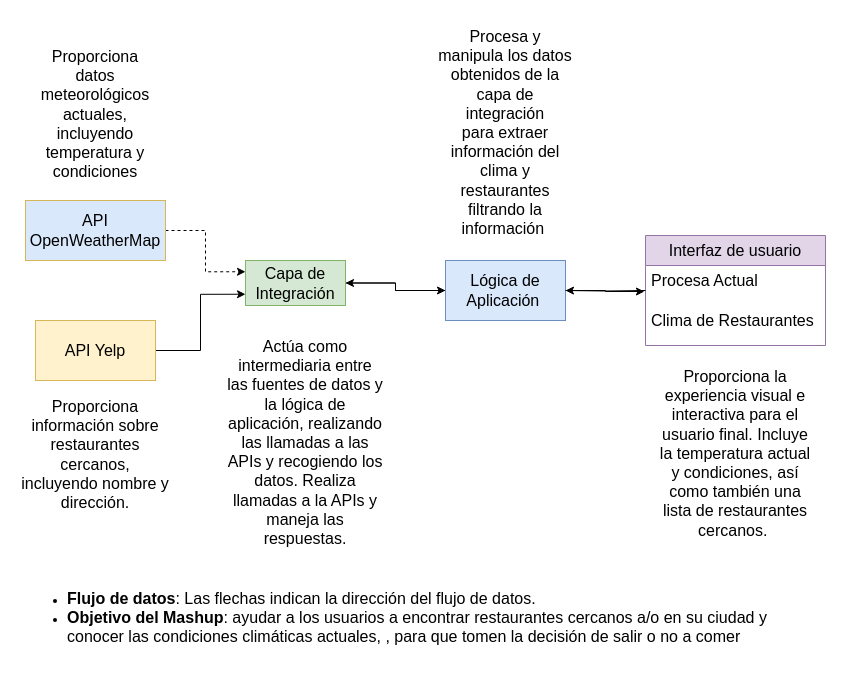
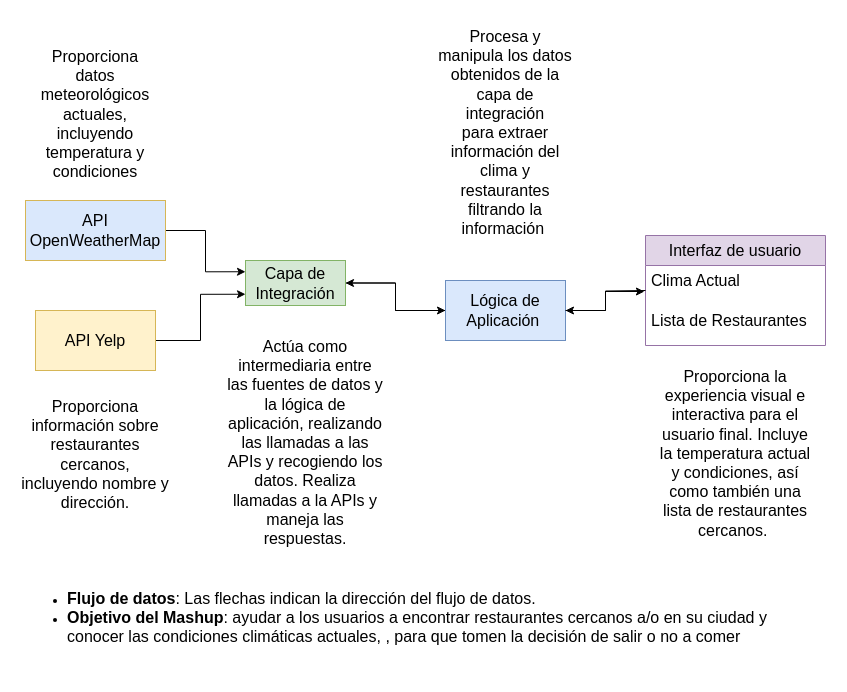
edge "API OpenWeatherMap" -> "Capa de Integración": style dashed -> solid
node "Procesa Actual": label "Procesa Actual" -> "Clima Actual"
node "Lógica de Aplicación": moved (506, 291) -> (506, 311)
node "Clima de Restaurantes": label "Clima de Restaurantes" -> "Lista de Restaurantes"
node "API Yelp": moved (96, 351) -> (96, 341)
